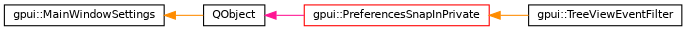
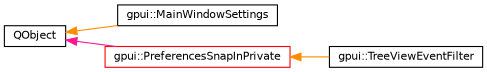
edge "QObject" -> "gpui::MainWindowSettings": reversed
